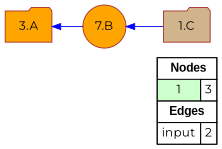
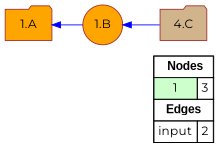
node "3.A": label "3.A" -> "1.A"
node "7.B": label "7.B" -> "1.B"
node "1.C": label "1.C" -> "4.C"
